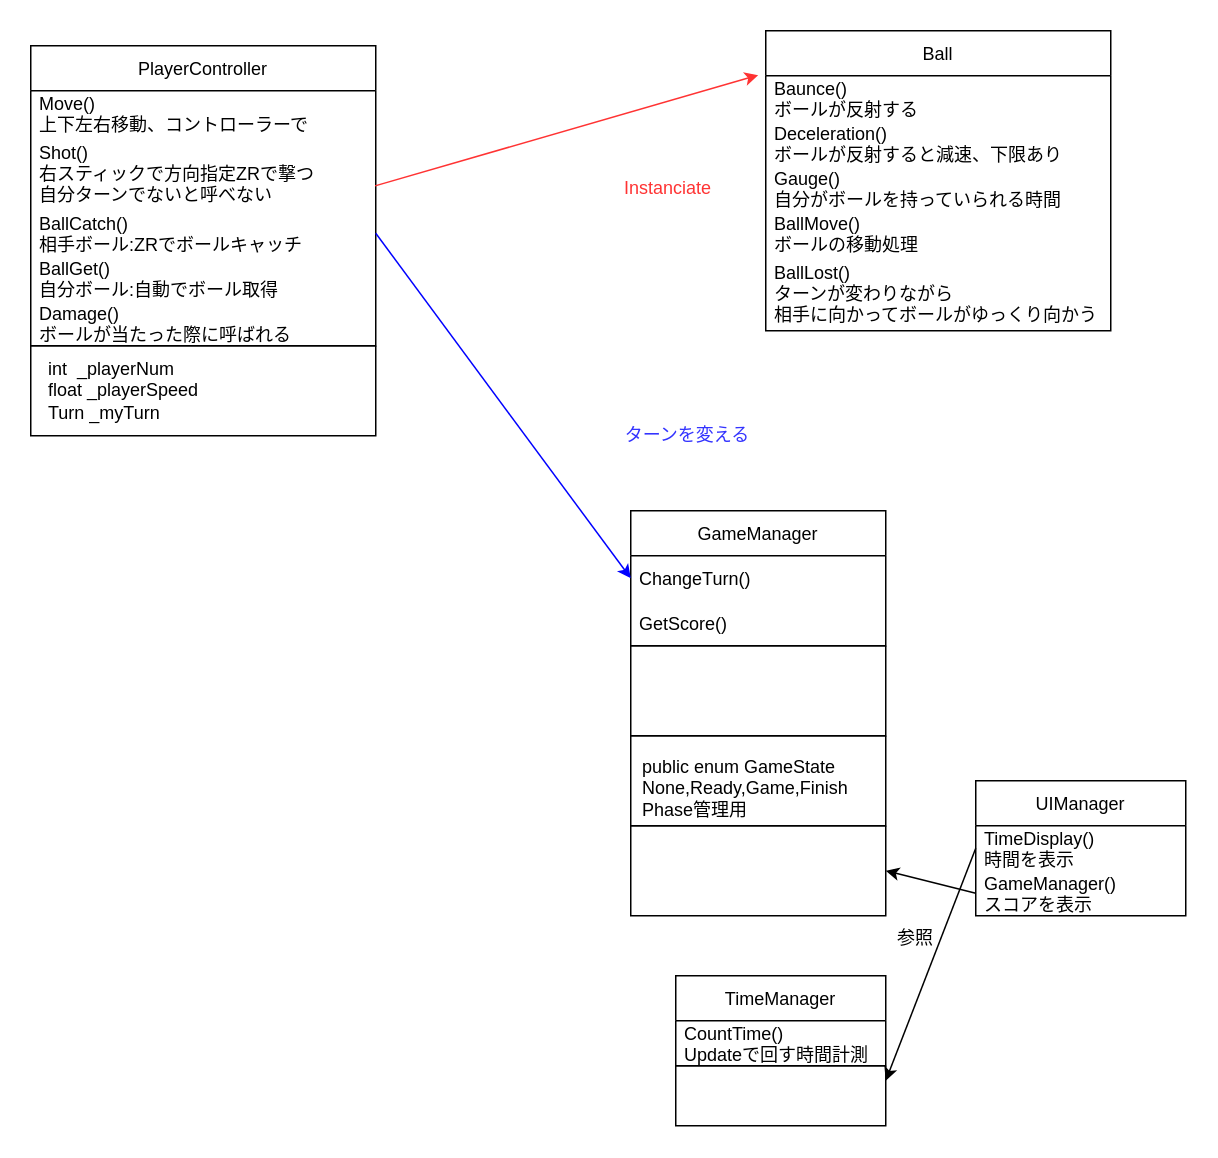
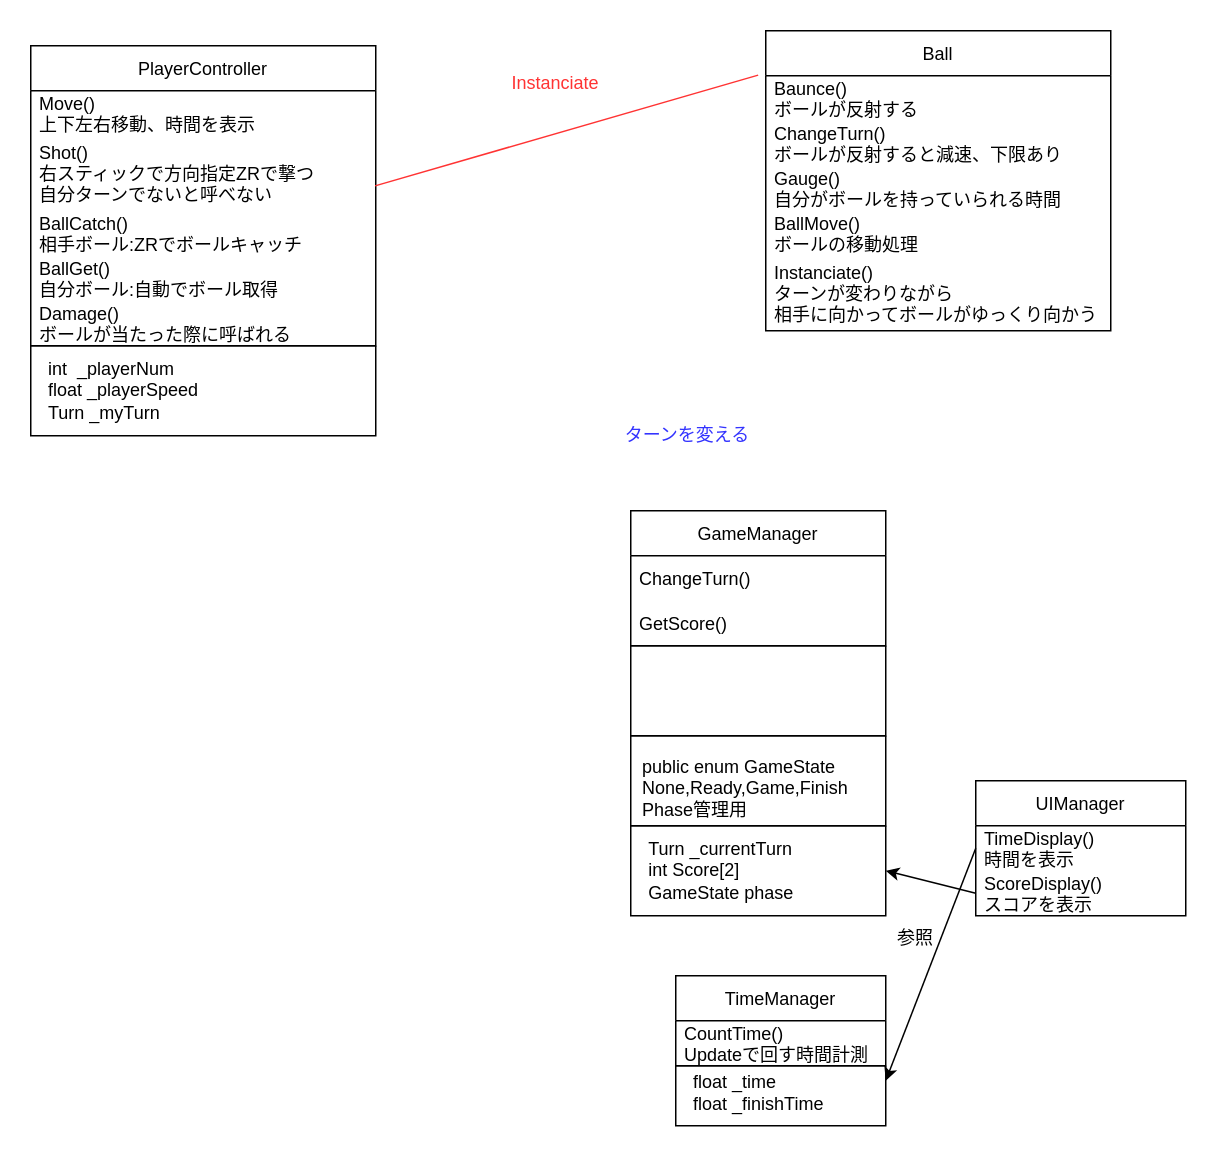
edge "Shot() 右スティックで方向指定ZRで撃つ 自分ターンでないと呼べない" -> "Ball": arrowhead classic -> none
node "Move() 上下左右移動、コントローラーで": label "Move() 上下左右移動、コントローラーで" -> "Move() 上下左右移動、時間を表示"
node "Deceleration() ボールが反射すると減速、下限あり": label "Deceleration() ボールが反射すると減速、下限あり" -> "ChangeTurn() ボールが反射すると減速、下限あり"
node "Instanciate": moved (668, 188) -> (556, 83)
node "BallLost() ターンが変わりながら 相手に向かってボールがゆっくり向かう": label "BallLost() ターンが変わりながら 相手に向かってボールがゆっくり向かう" -> "Instanciate() ターンが変わりながら 相手に向かってボールがゆっくり向かう"
edge "BallCatch() 相手ボール:ZRでボールキャッチ" -> "ChangeTurn()": removed
node "Turn _currentTurn int Score[2] GameState phase": added
node "GameManager() スコアを表示": label "GameManager() スコアを表示" -> "ScoreDisplay() スコアを表示"
node "float _time float _finishTime": added
